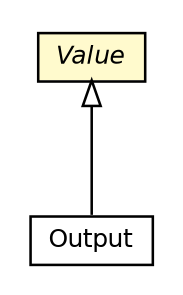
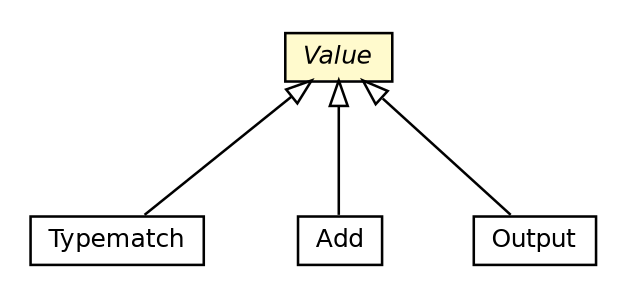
node "Typematch": added
node "Add": added
